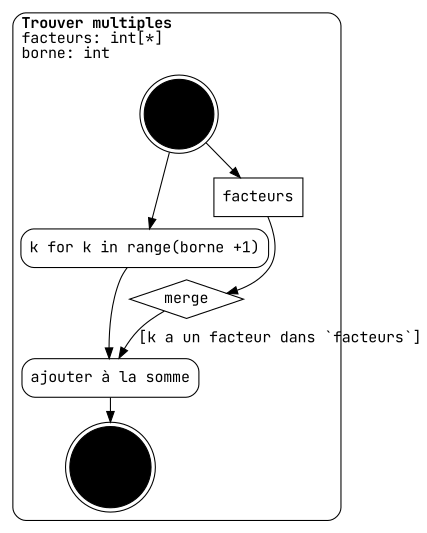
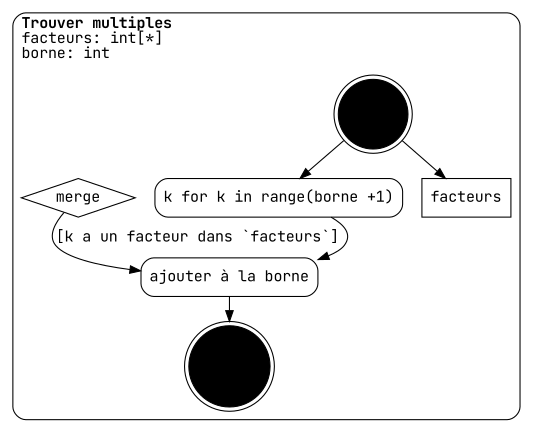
edge "facteurs" -> "merge": removed
node "ajouter à la somme": label "ajouter à la somme" -> "ajouter à la borne"
